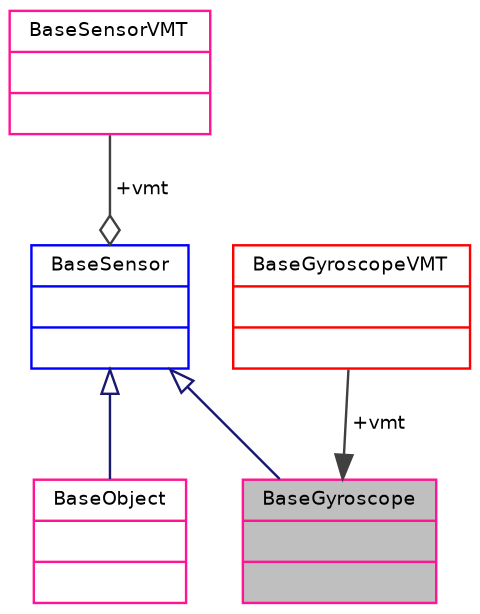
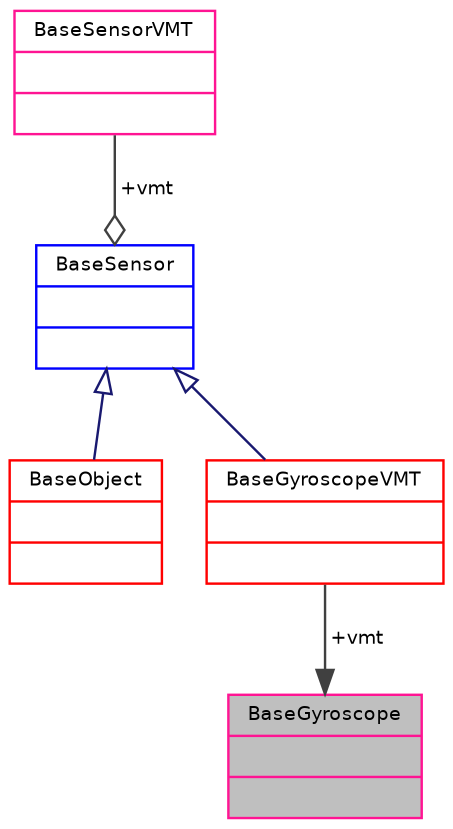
edge "BaseGyroscope" -> "BaseSensor": now "BaseGyroscopeVMT" -> "BaseSensor"
node "BaseObject": color deeppink -> red
